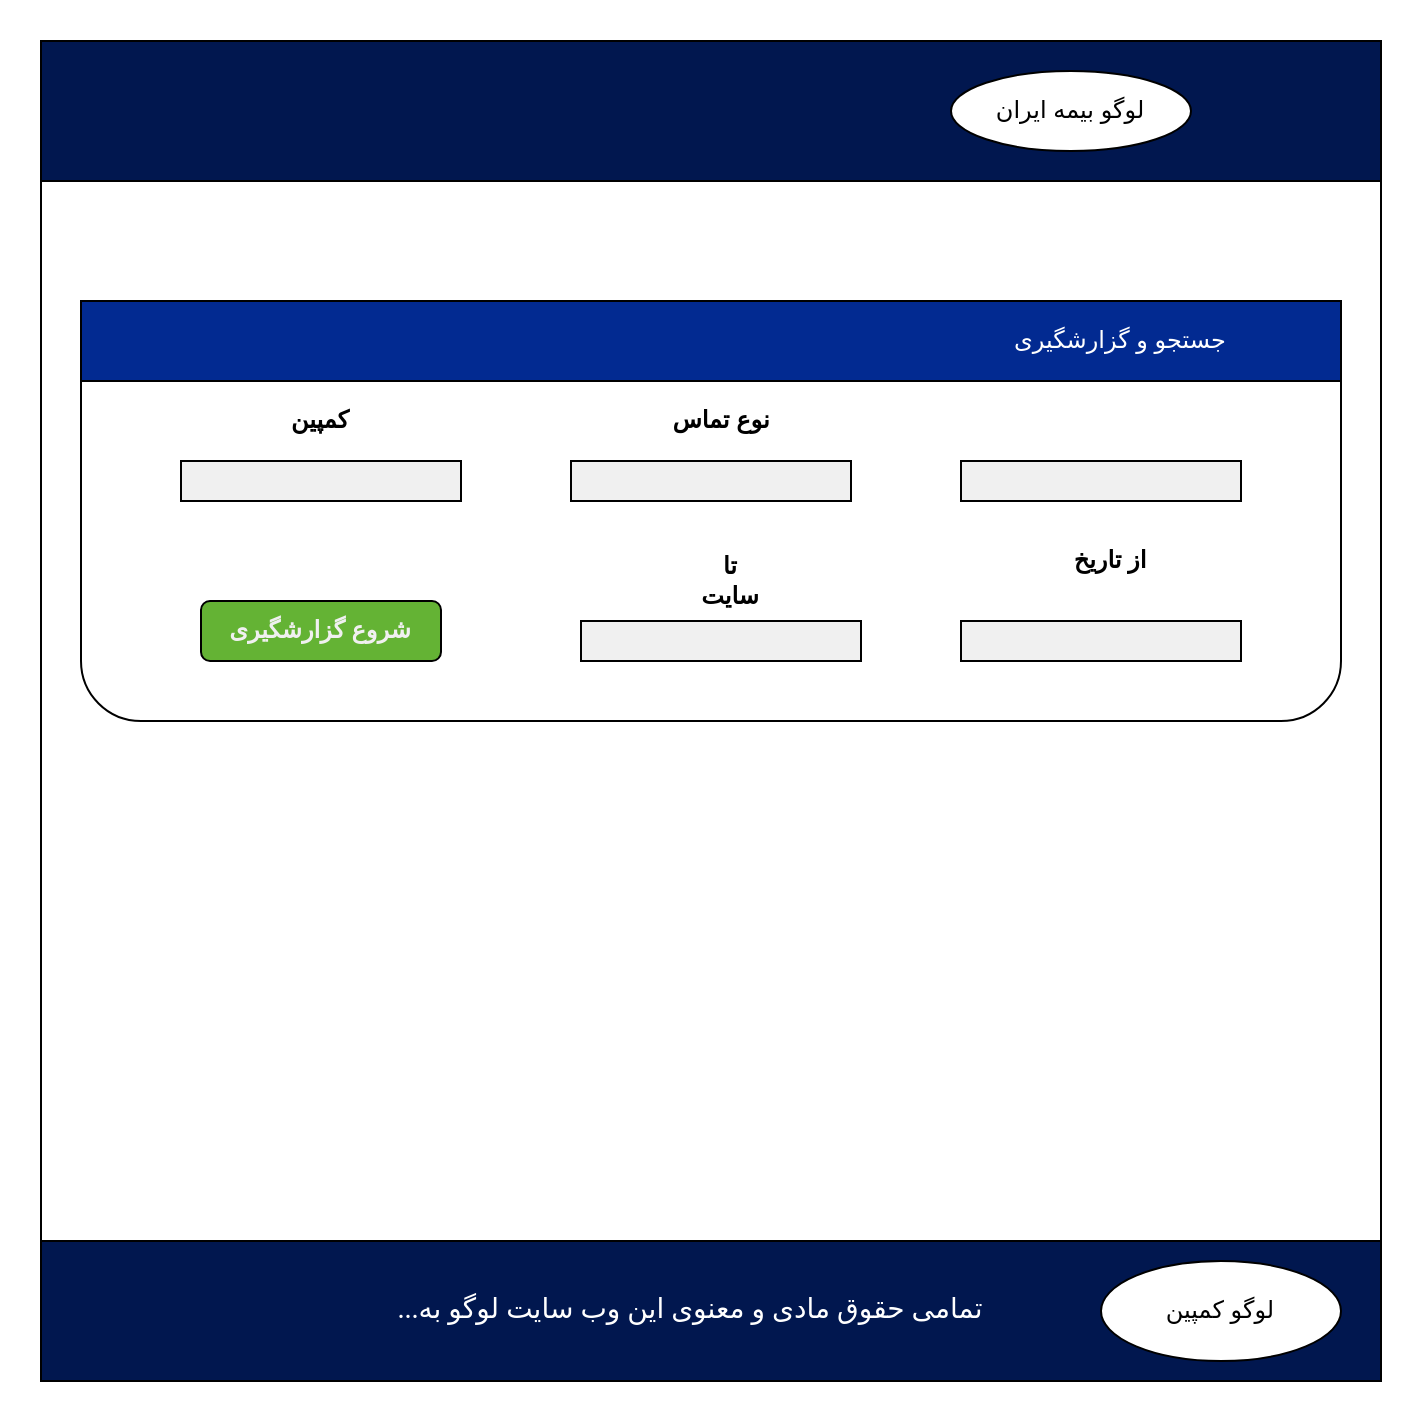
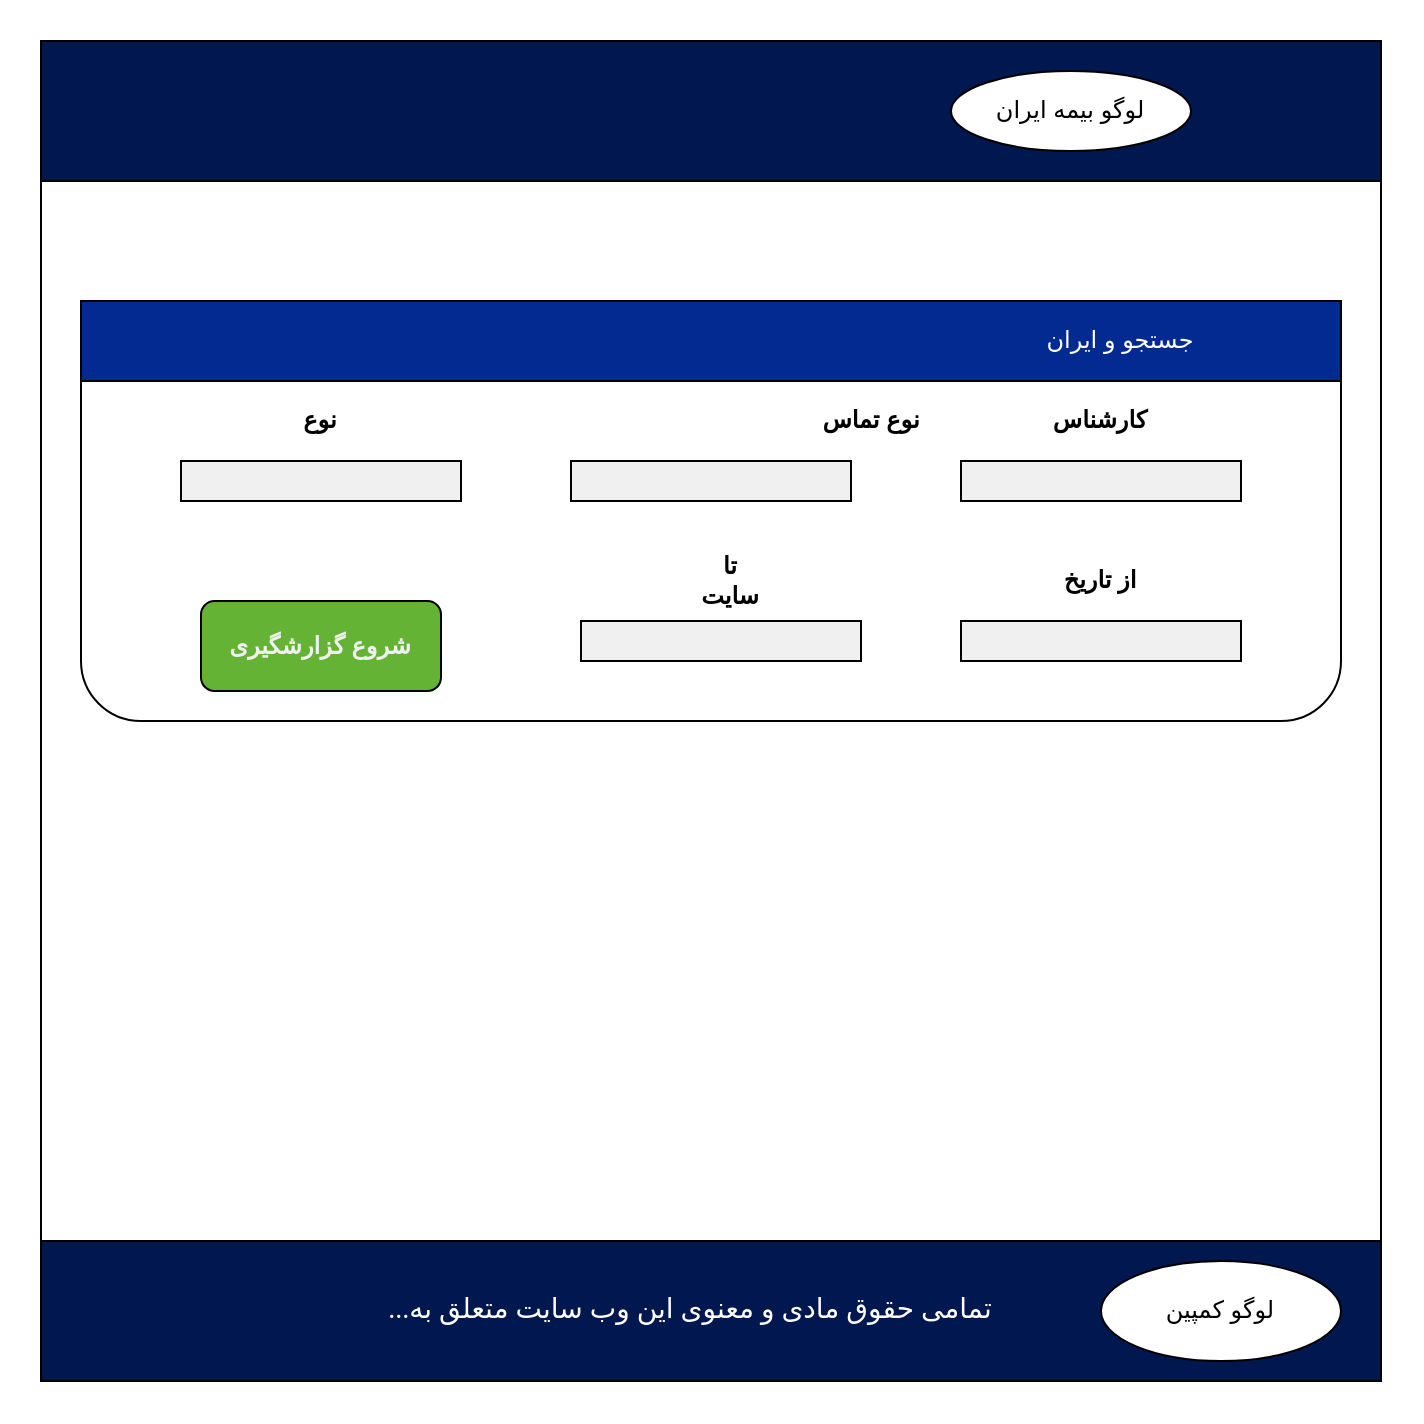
node "جستجو و گزارشگیری": label "جستجو و گزارشگیری" -> "جستجو و ایران"
node "کمپین": label "کمپین" -> "نوع"
node "نوع تماس": moved (721, 421) -> (871, 421)
node "کارشناس": added
node "از تاریخ": moved (1111, 561) -> (1101, 581)
node "شروع گزارشگیری": size 240x60 -> 240x90
node "...تمامی حقوق مادی و معنوی این وب سایت لوگو به": label "...تمامی حقوق مادی و معنوی این وب سایت لوگو به" -> "...تمامی حقوق مادی و معنوی این وب سایت متعلق به"
